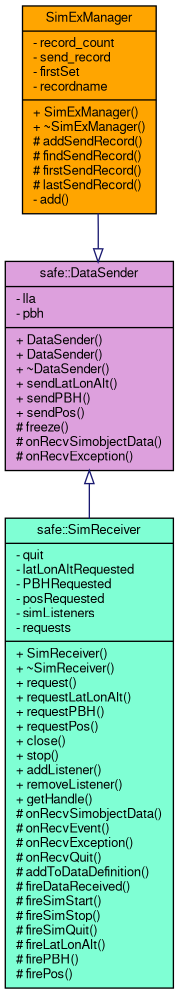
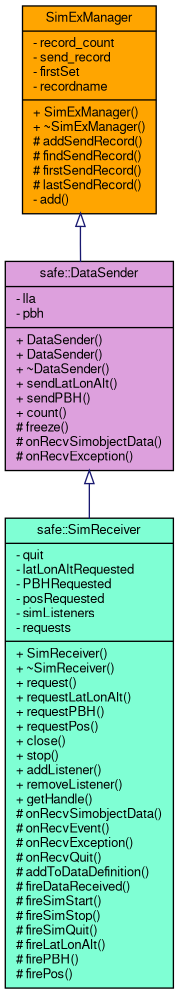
edge "SimExManager" -> "safe::DataSender": reversed
node "safe::DataSender": text "+ sendPos()" -> "+ count()"
